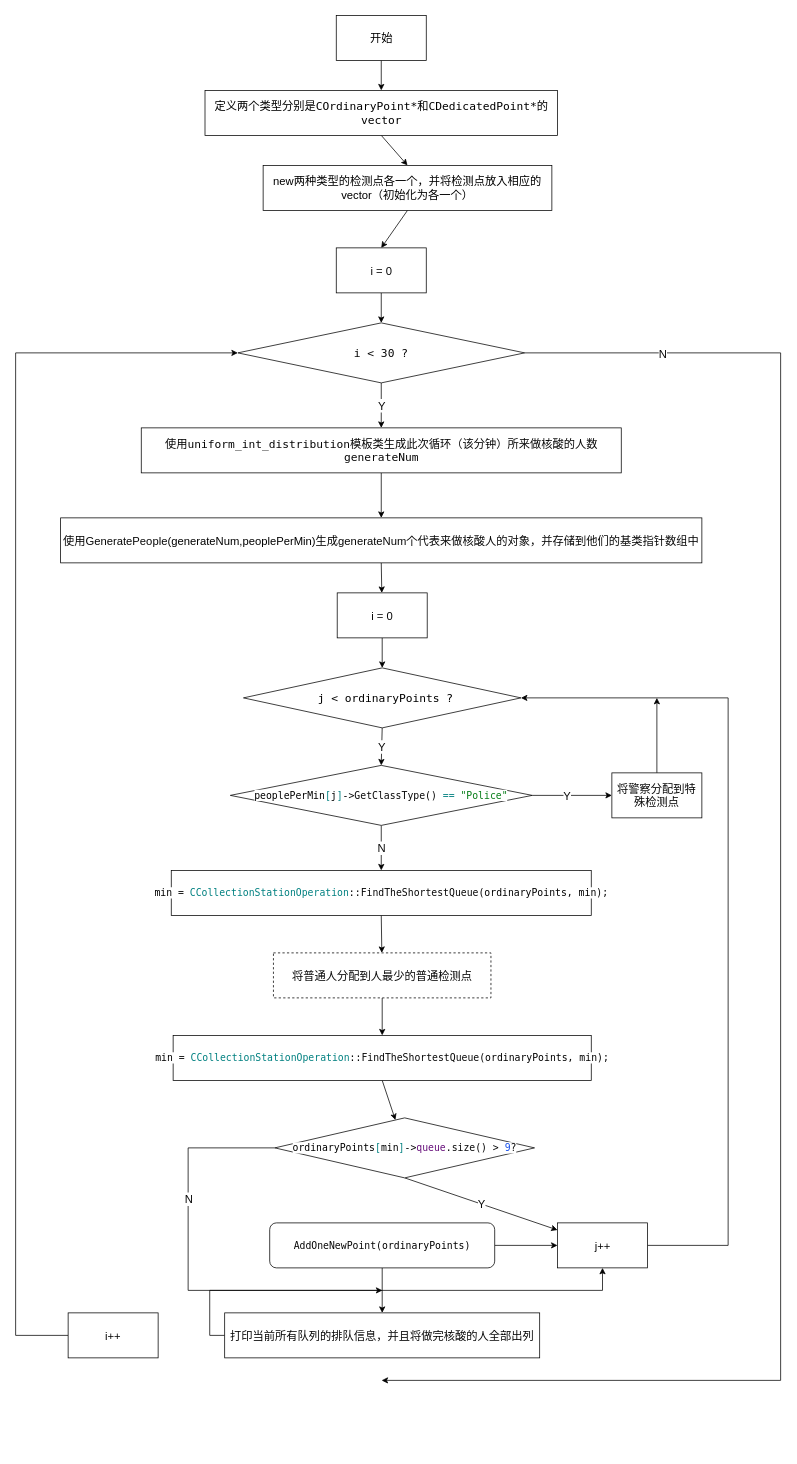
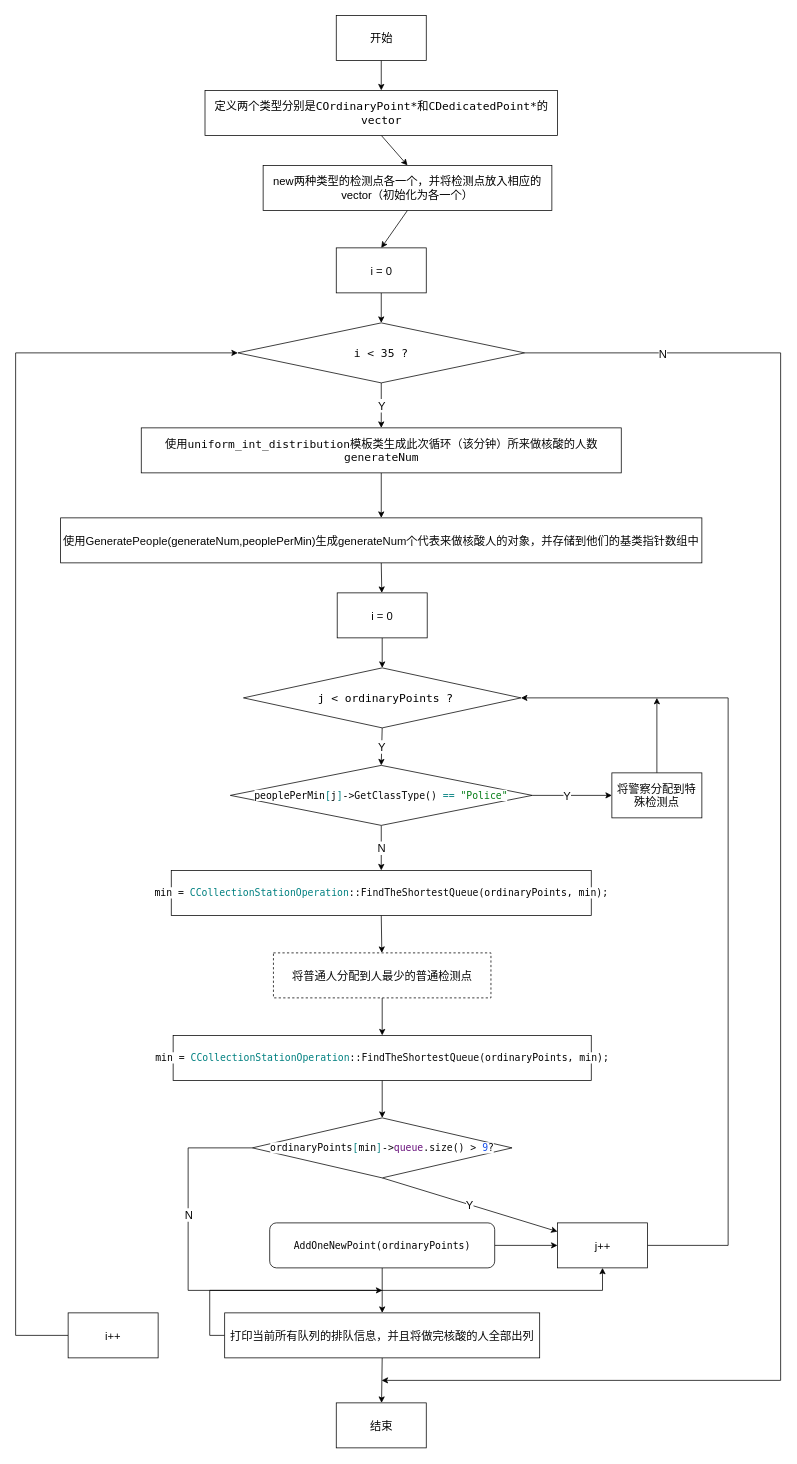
node "i < 30 ?": label "i < 30 ?" -> "i < 35 ?"
node "ordinaryPoints[min]->queue.size() > 9?": moved (404, 1148) -> (382, 1148)
edge "打印当前所有队列的排队信息，并且将做完核酸的人全部出列" -> "结束": added
node "结束": added
